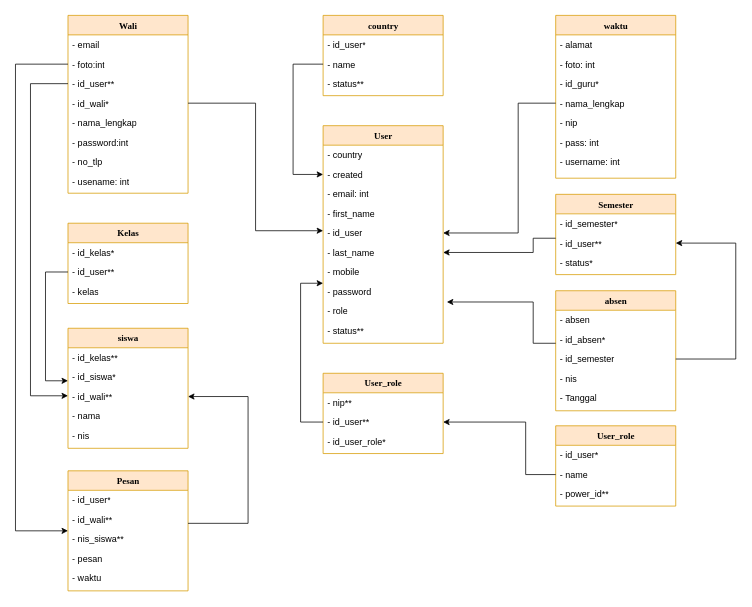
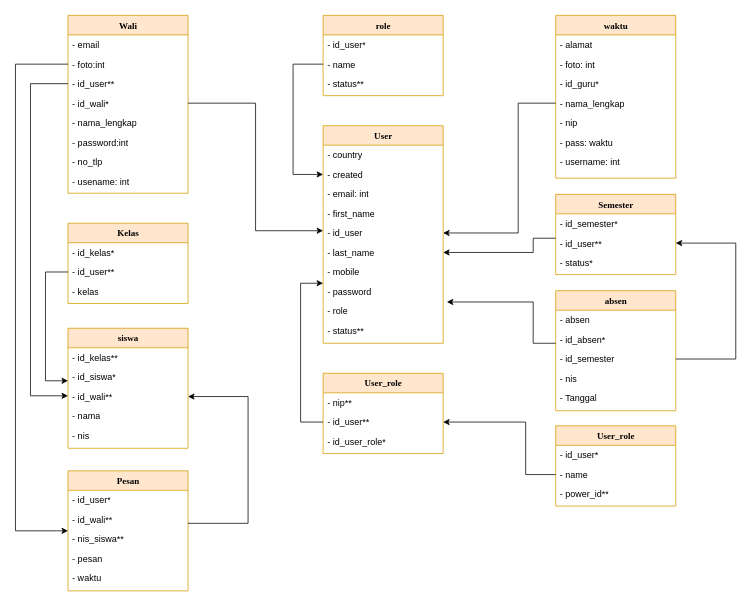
node "country": label "country" -> "role"
node "- pass: int": label "- pass: int" -> "- pass: waktu"
